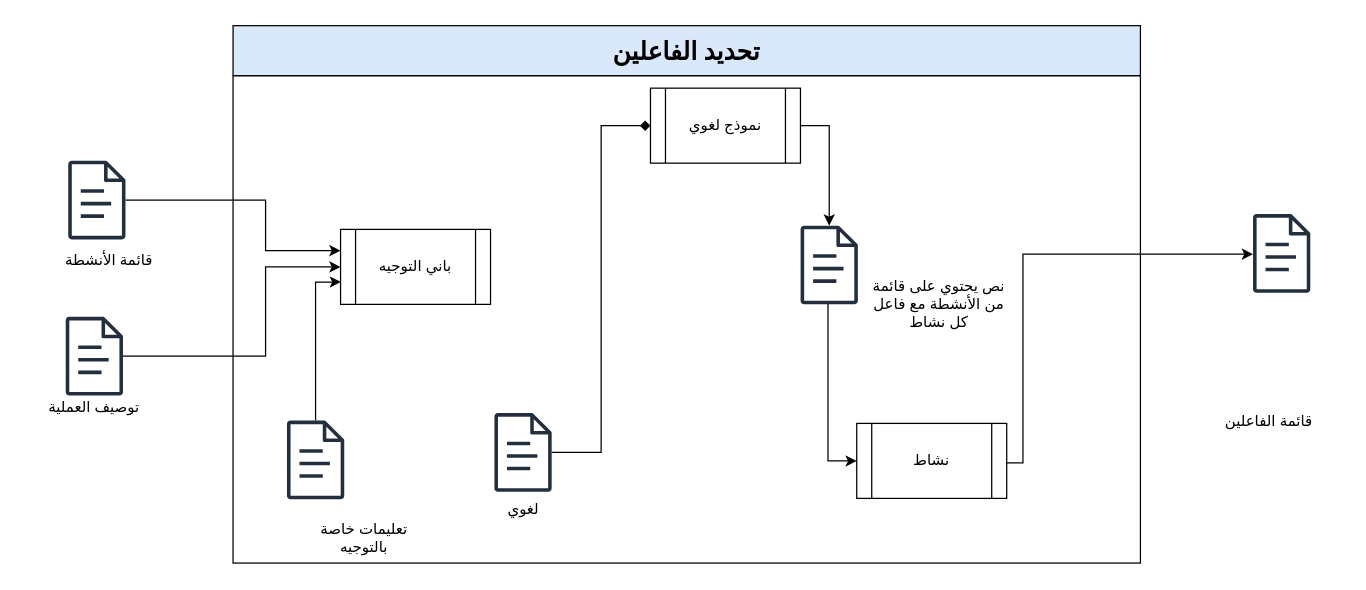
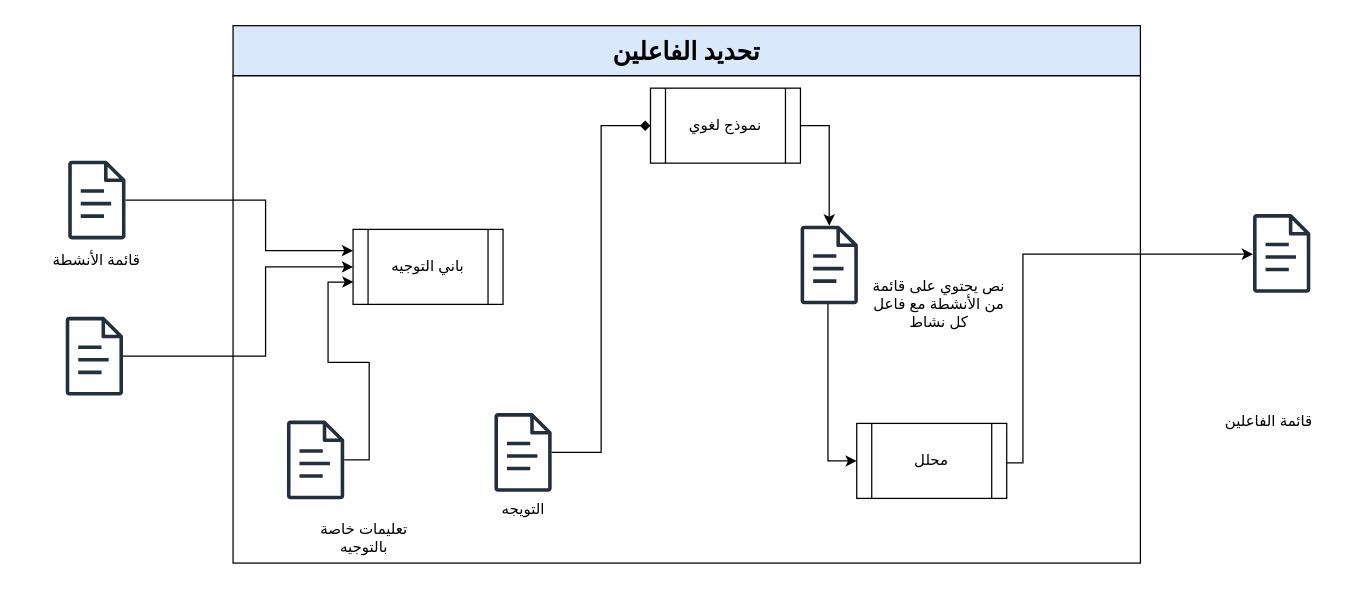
node "قائمة الأنشطة": moved (109, 261) -> (97, 261)
node "باني التوجيه": moved (416, 267) -> (428, 267)
node "توصيف العملية": removed
node "نشاط": label "نشاط" -> "محلل"
node "لغوي": label "لغوي" -> "التويجه"
